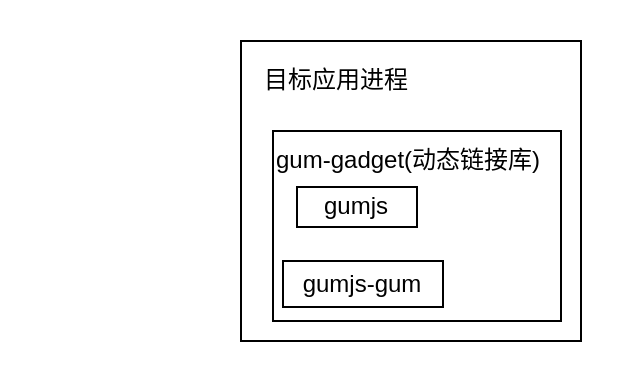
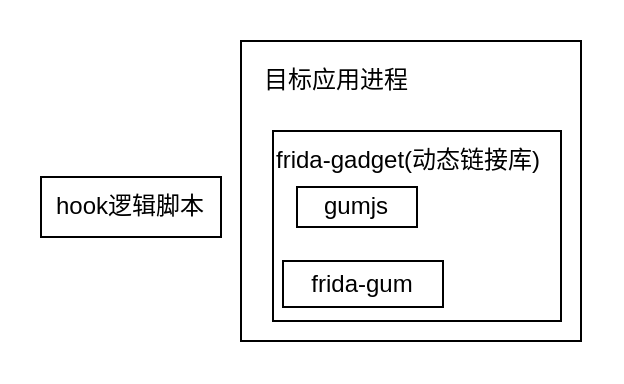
node "gum-gadget(动态链接库)": label "gum-gadget(动态链接库)" -> "frida-gadget(动态链接库)"
node "hook逻辑脚本": added
node "gumjs-gum": label "gumjs-gum" -> "frida-gum"
